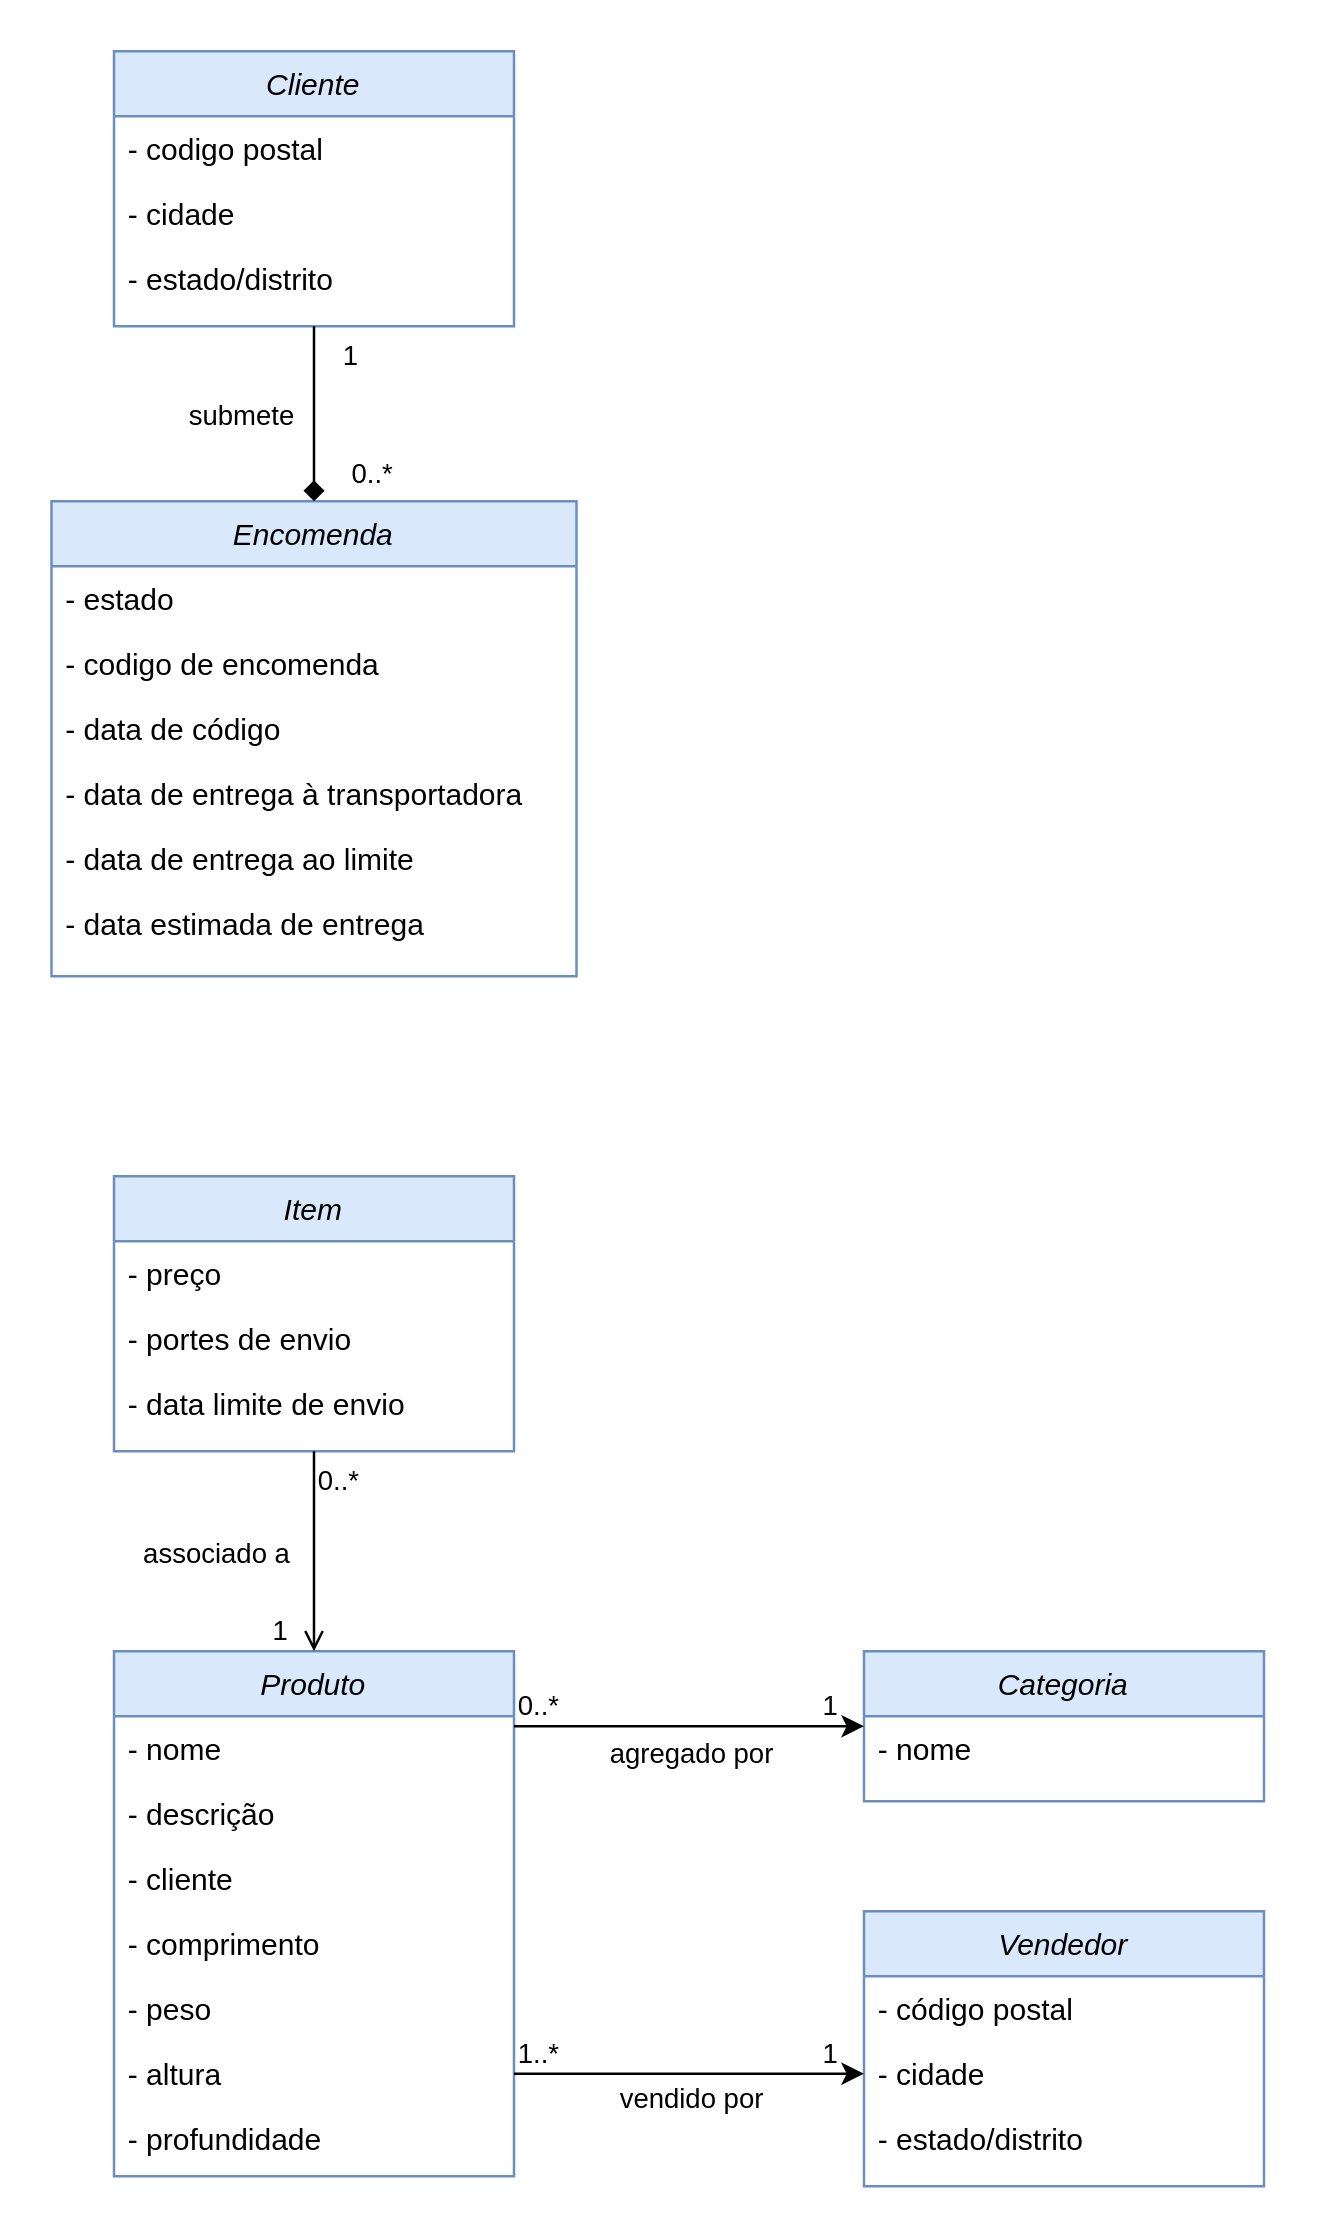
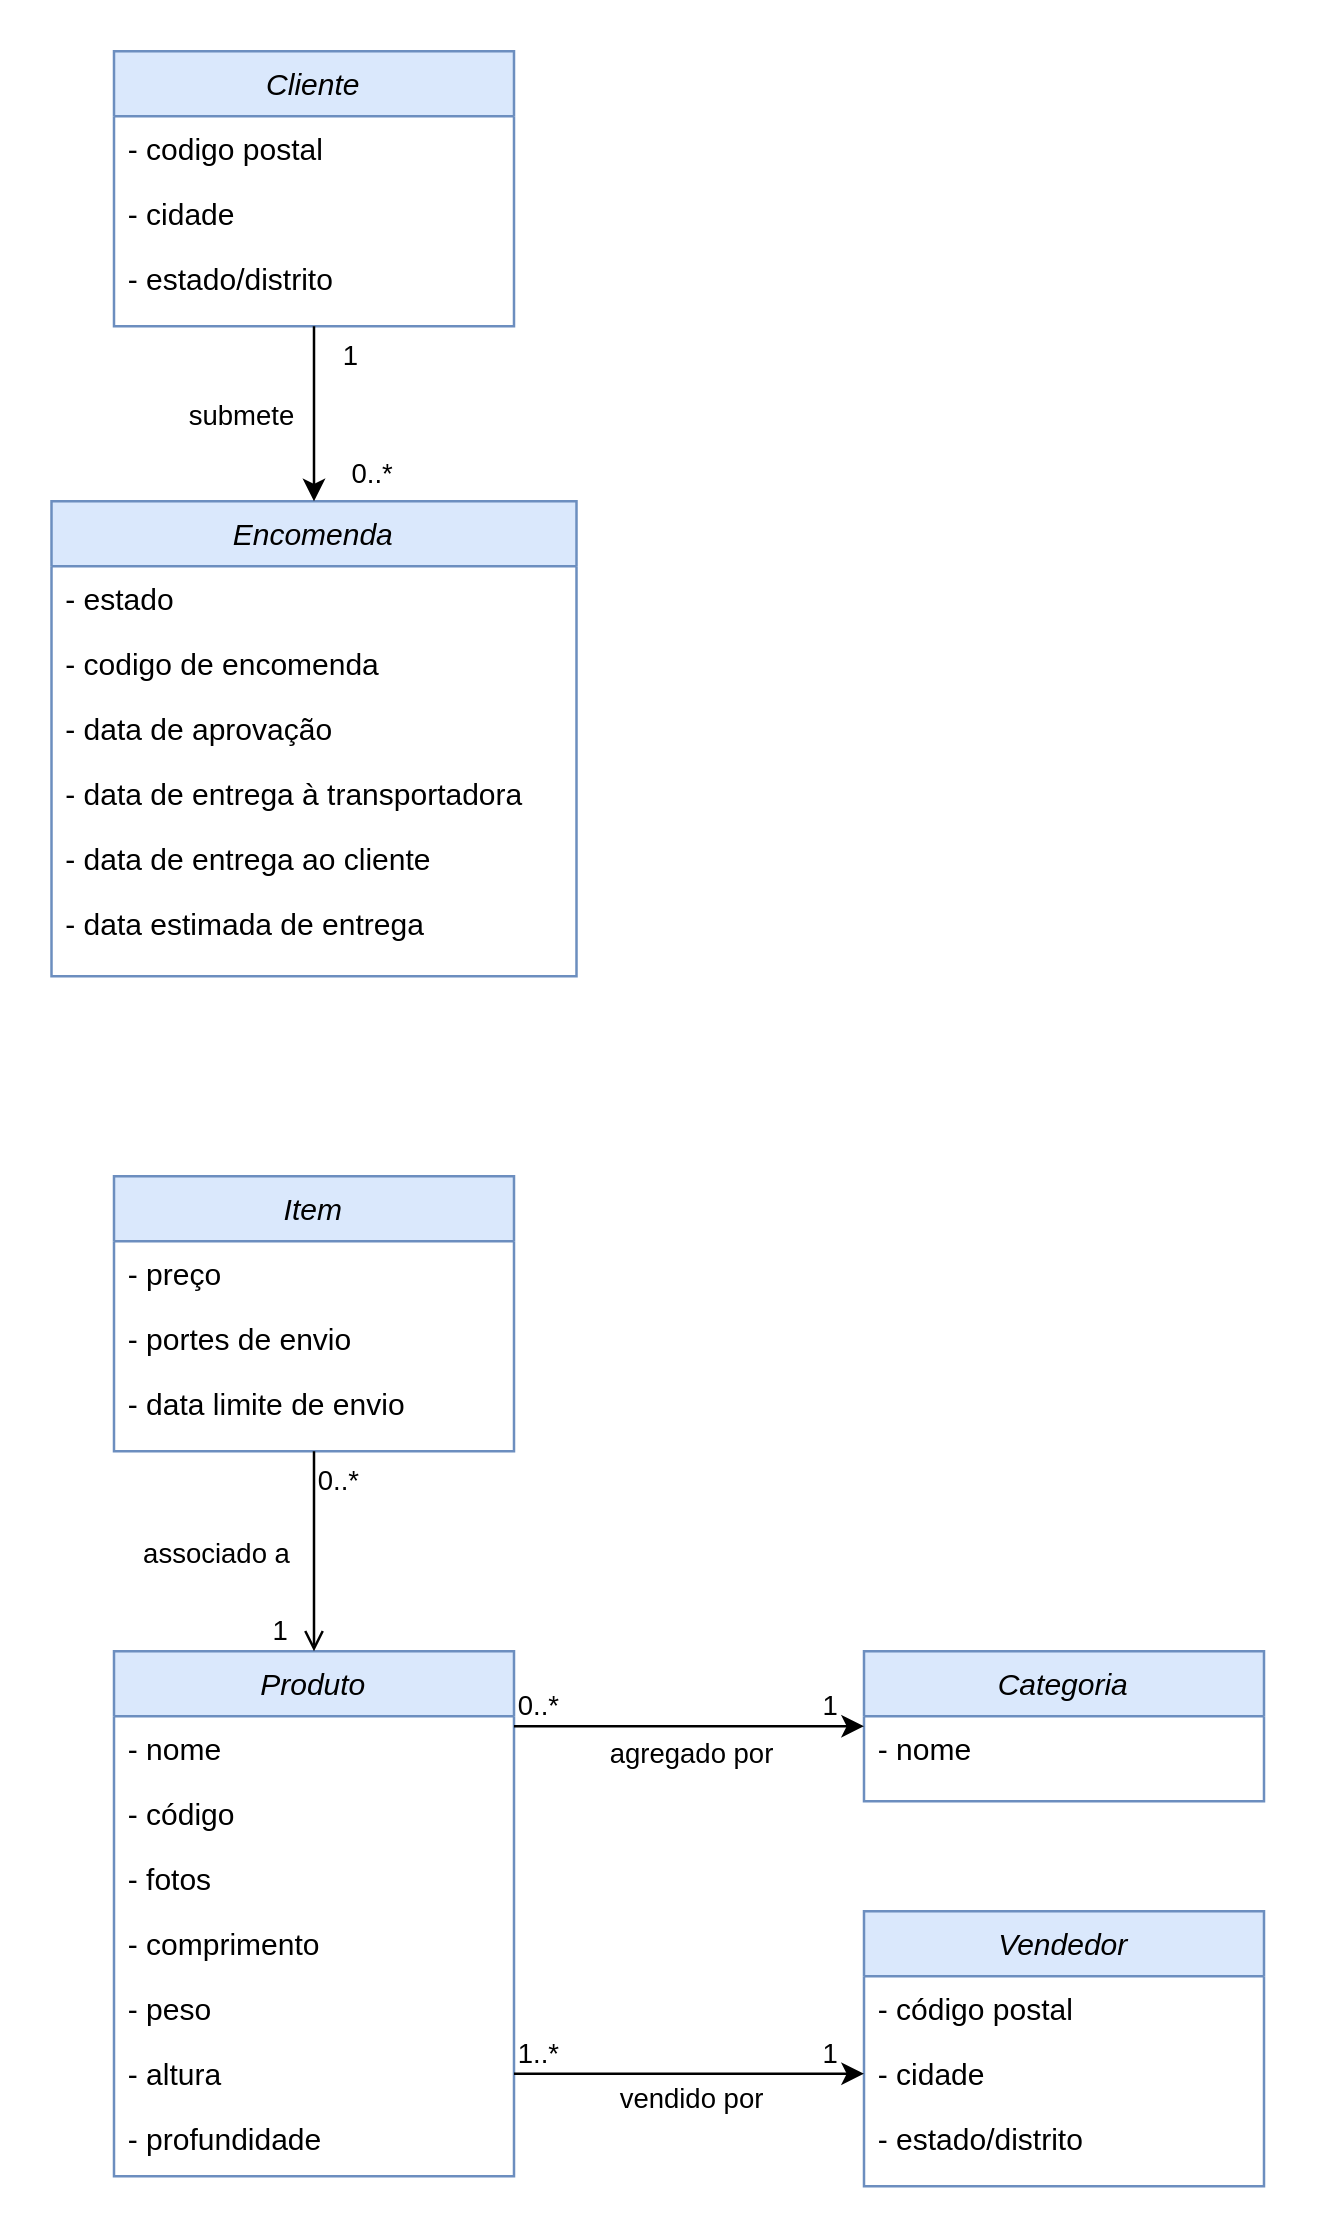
edge "Cliente" -> "Encomenda": arrowhead diamond -> classic
node "- data de código": label "- data de código" -> "- data de aprovação"
node "- data de entrega ao limite": label "- data de entrega ao limite" -> "- data de entrega ao cliente"
node "- descrição": label "- descrição" -> "- código"
node "- cliente": label "- cliente" -> "- fotos"
